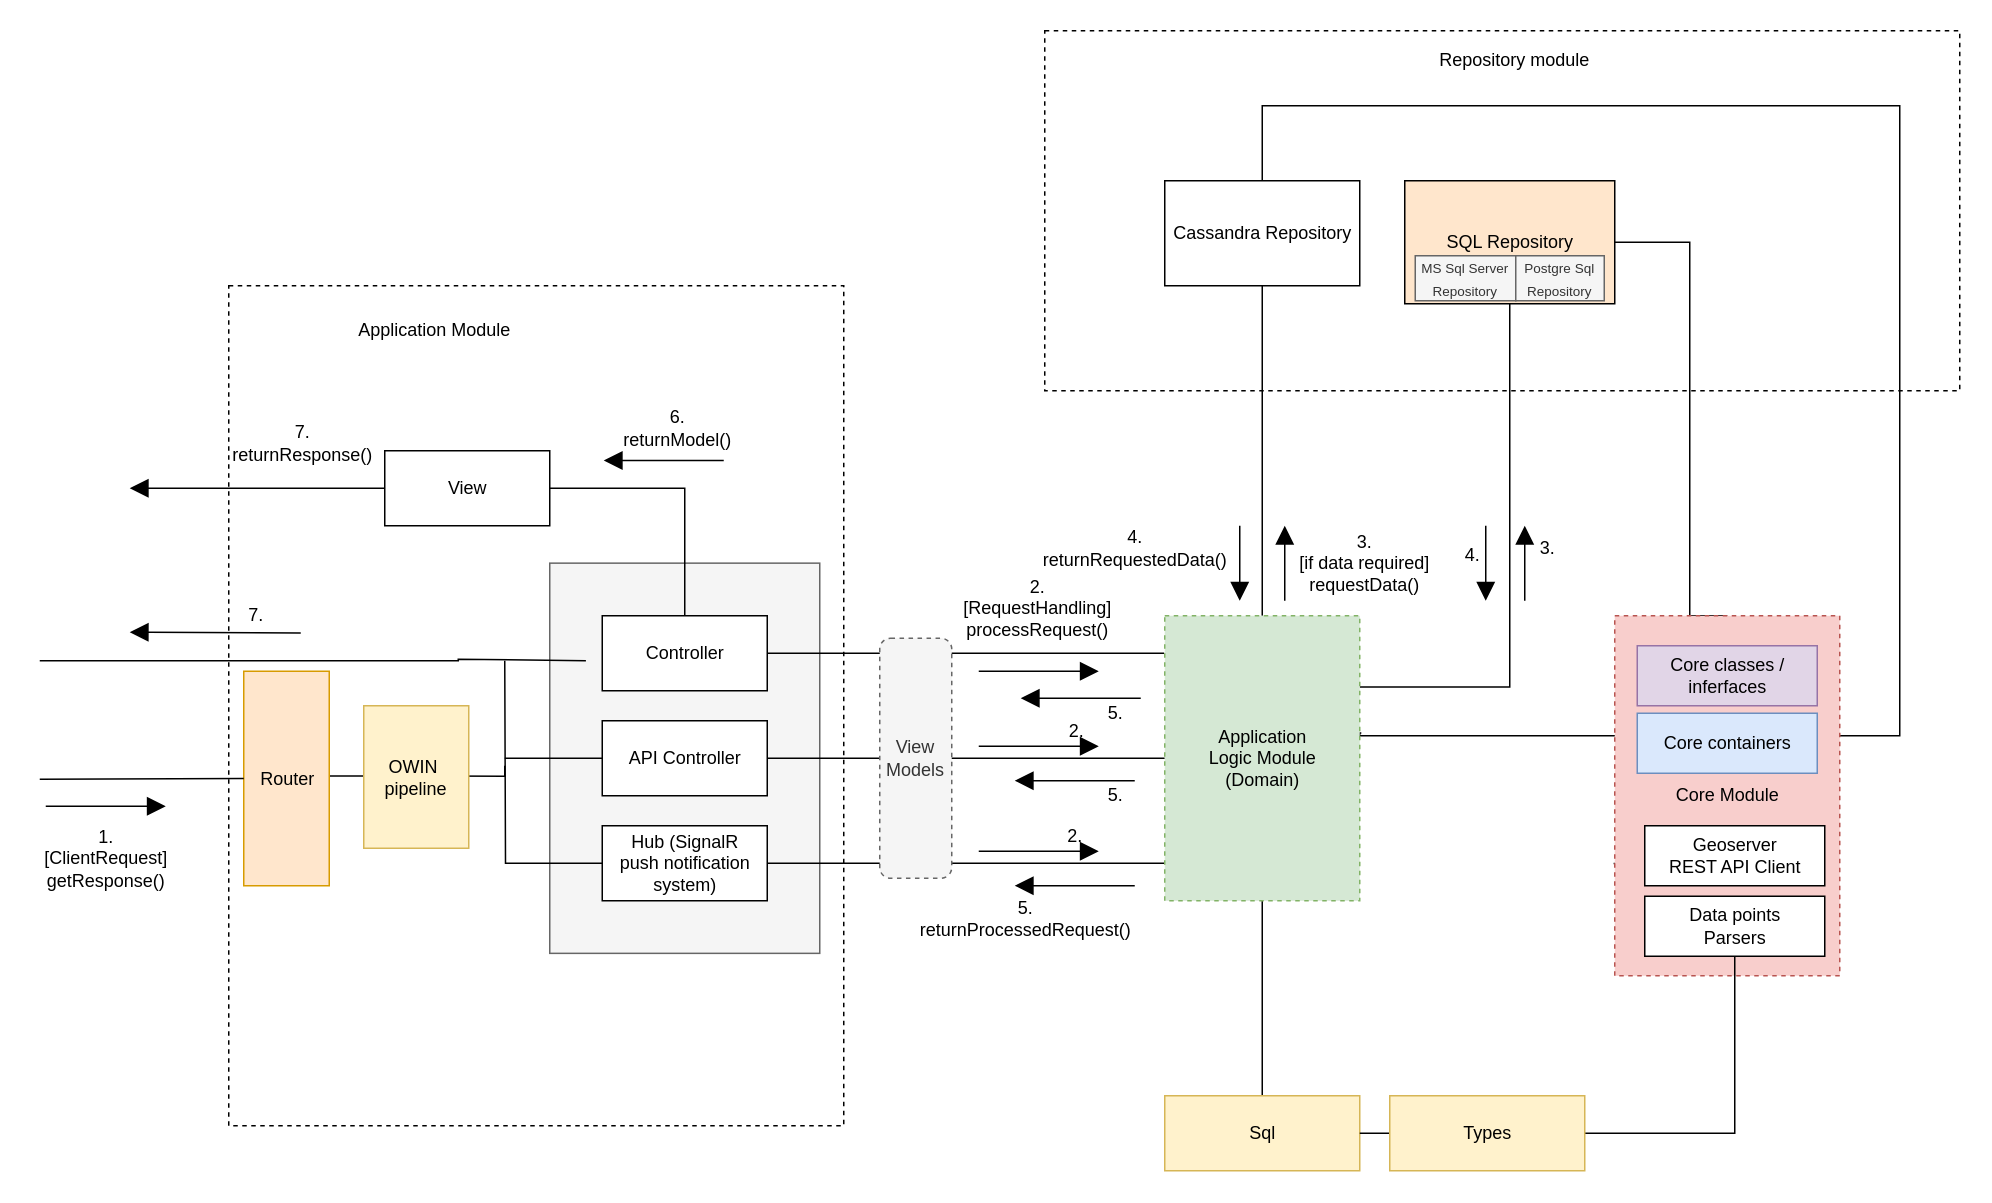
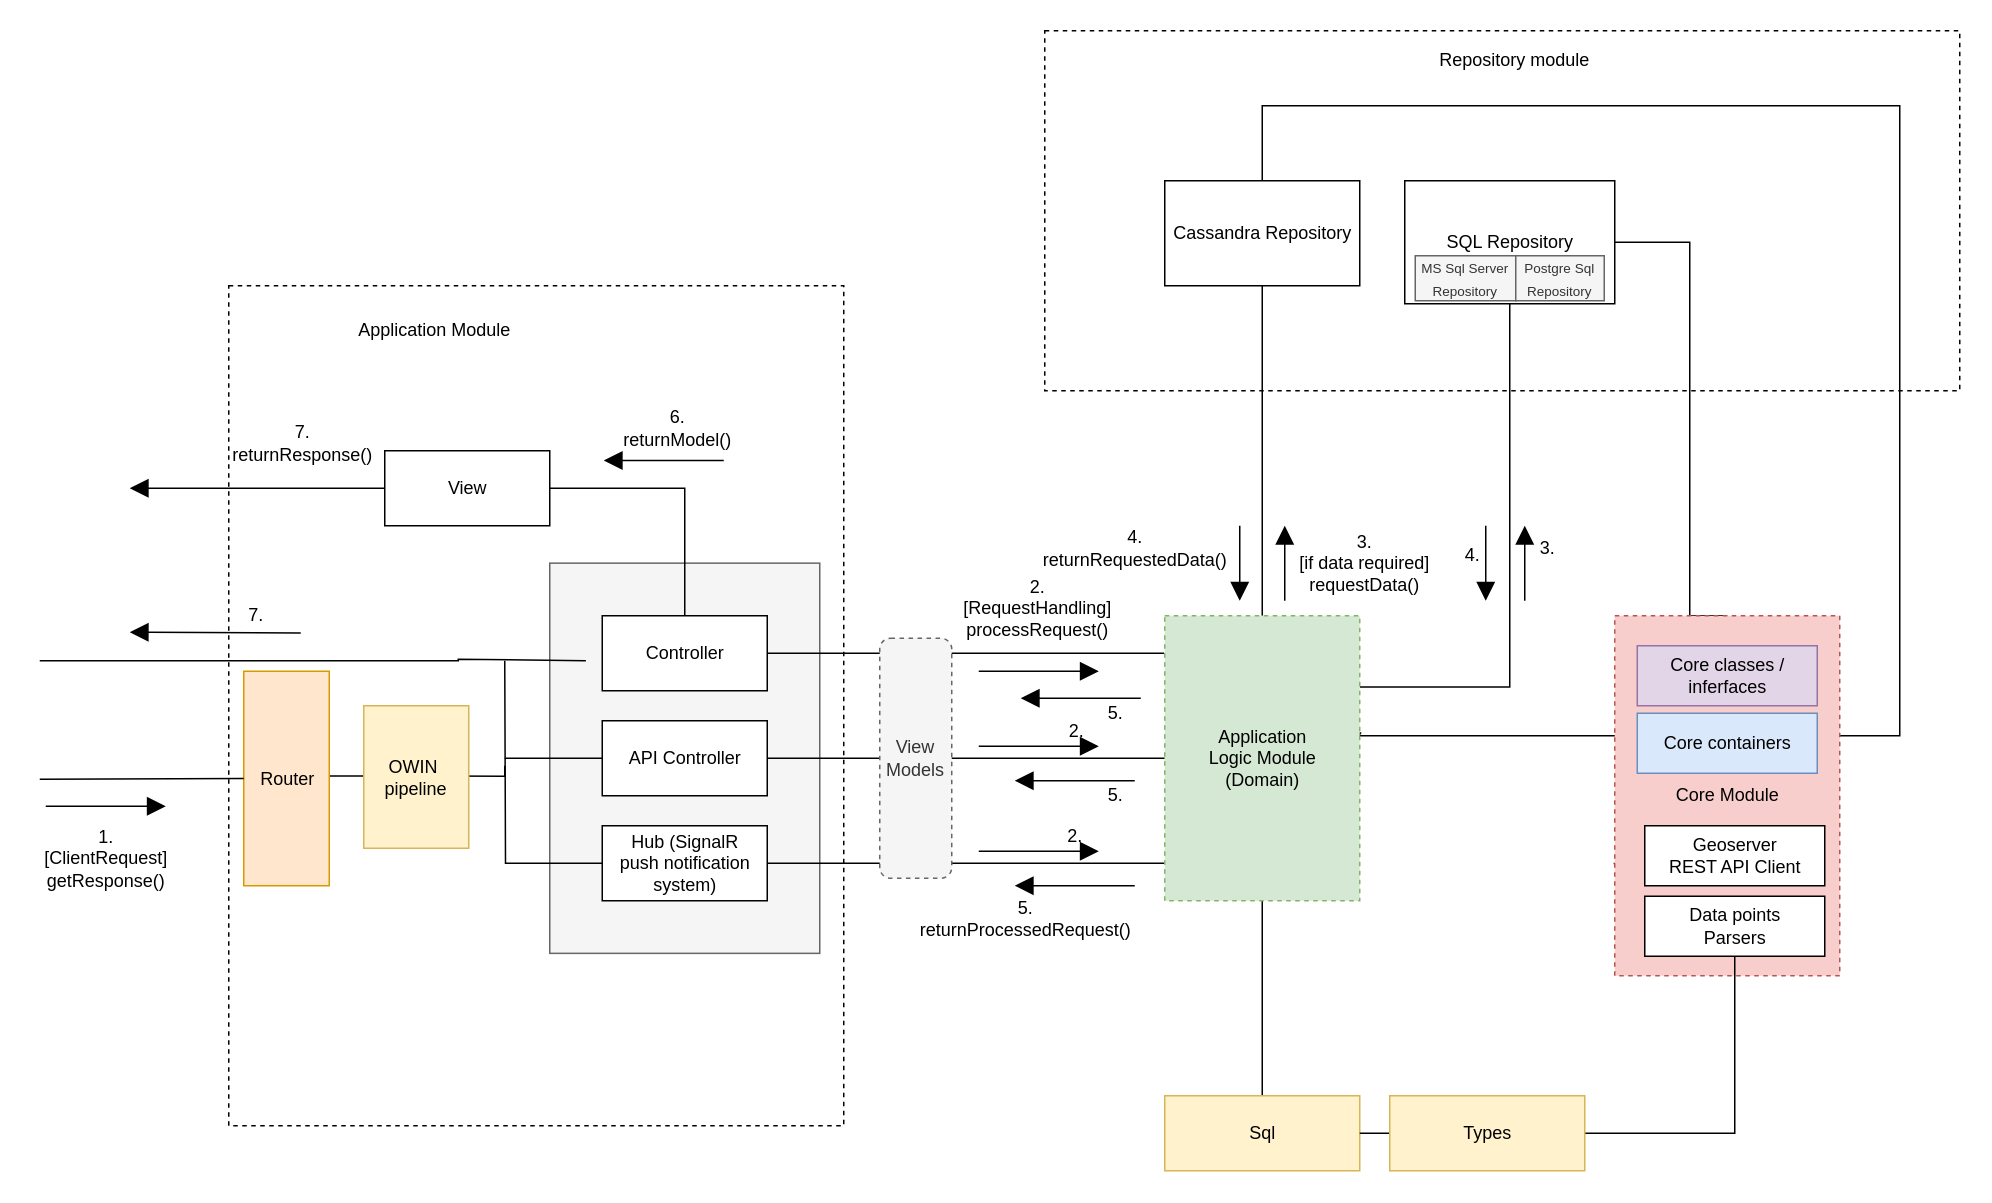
node "SQL Repository": fillcolor #ffe6cc -> #ffffff
